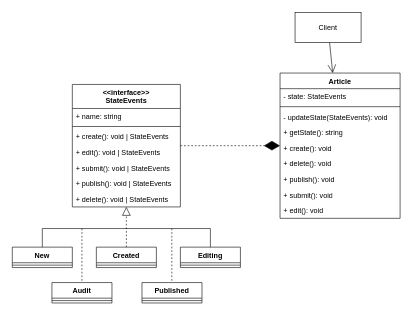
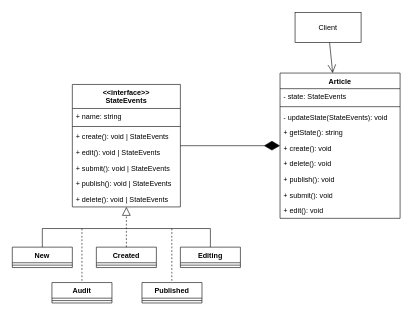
edge "<<interface>> StateEvents" -> "Article": style dashed -> solid
